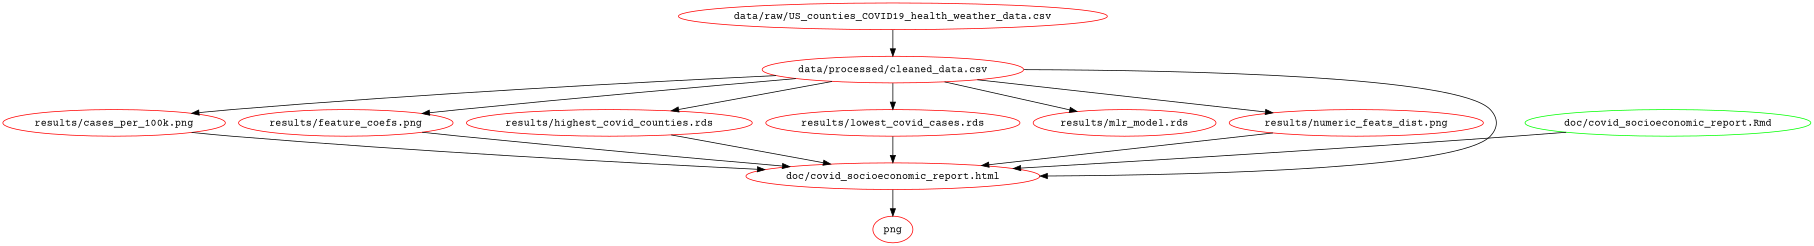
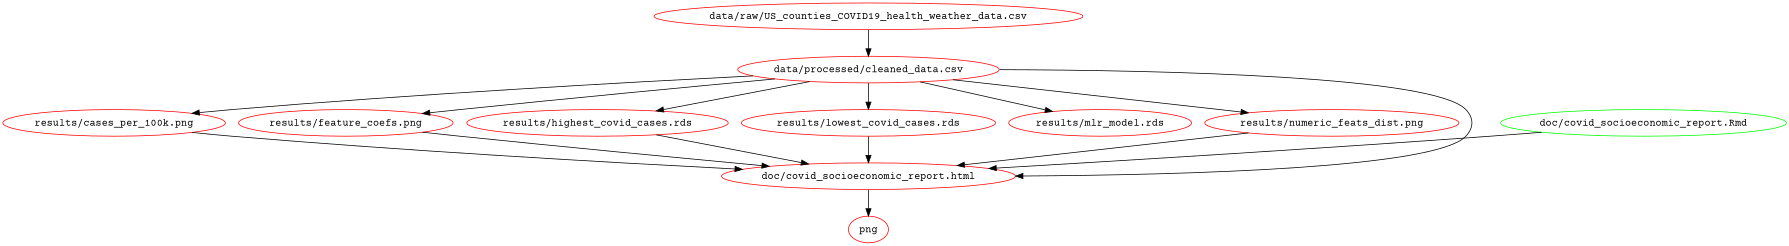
node "results/highest_covid_counties.rds": label "results/highest_covid_counties.rds" -> "results/highest_covid_cases.rds"
